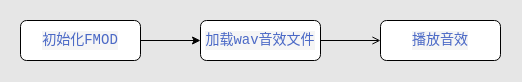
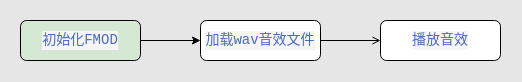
node "初始化FMOD": fillcolor #ffffff -> #d5e8d4
